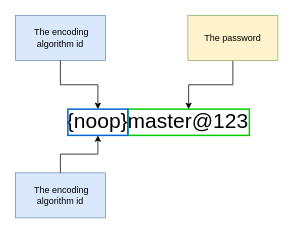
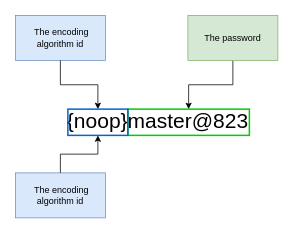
node "The password": fillcolor #fff2cc -> #d5e8d4
node "{noop}master@123": label "{noop}master@123" -> "{noop}master@823"
